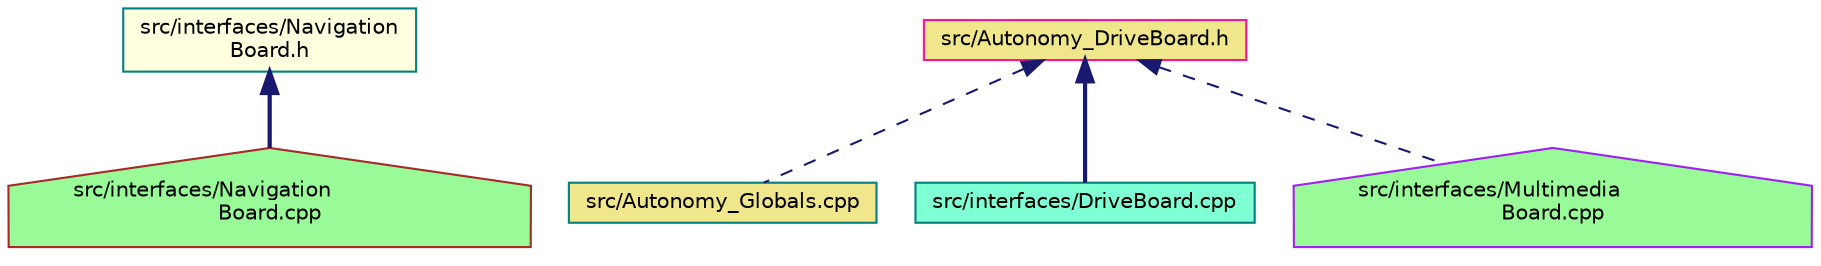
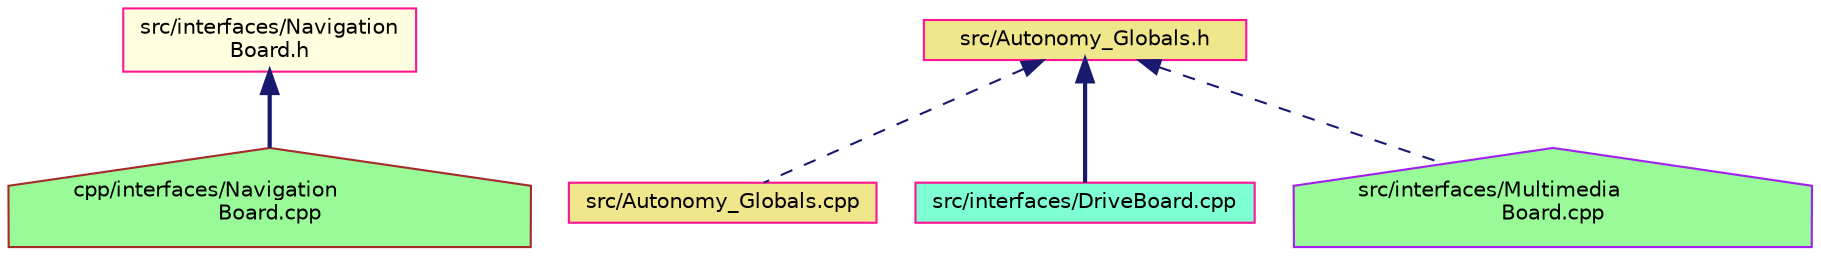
node "src/interfaces/Navigation Board.h": color teal -> deeppink
node "src/Autonomy_DriveBoard.h": label "src/Autonomy_DriveBoard.h" -> "src/Autonomy_Globals.h"
node "src/interfaces/Navigation Board.cpp": label "src/interfaces/Navigation Board.cpp" -> "cpp/interfaces/Navigation Board.cpp"
node "src/Autonomy_Globals.cpp": color teal -> deeppink
node "src/interfaces/DriveBoard.cpp": color teal -> deeppink
